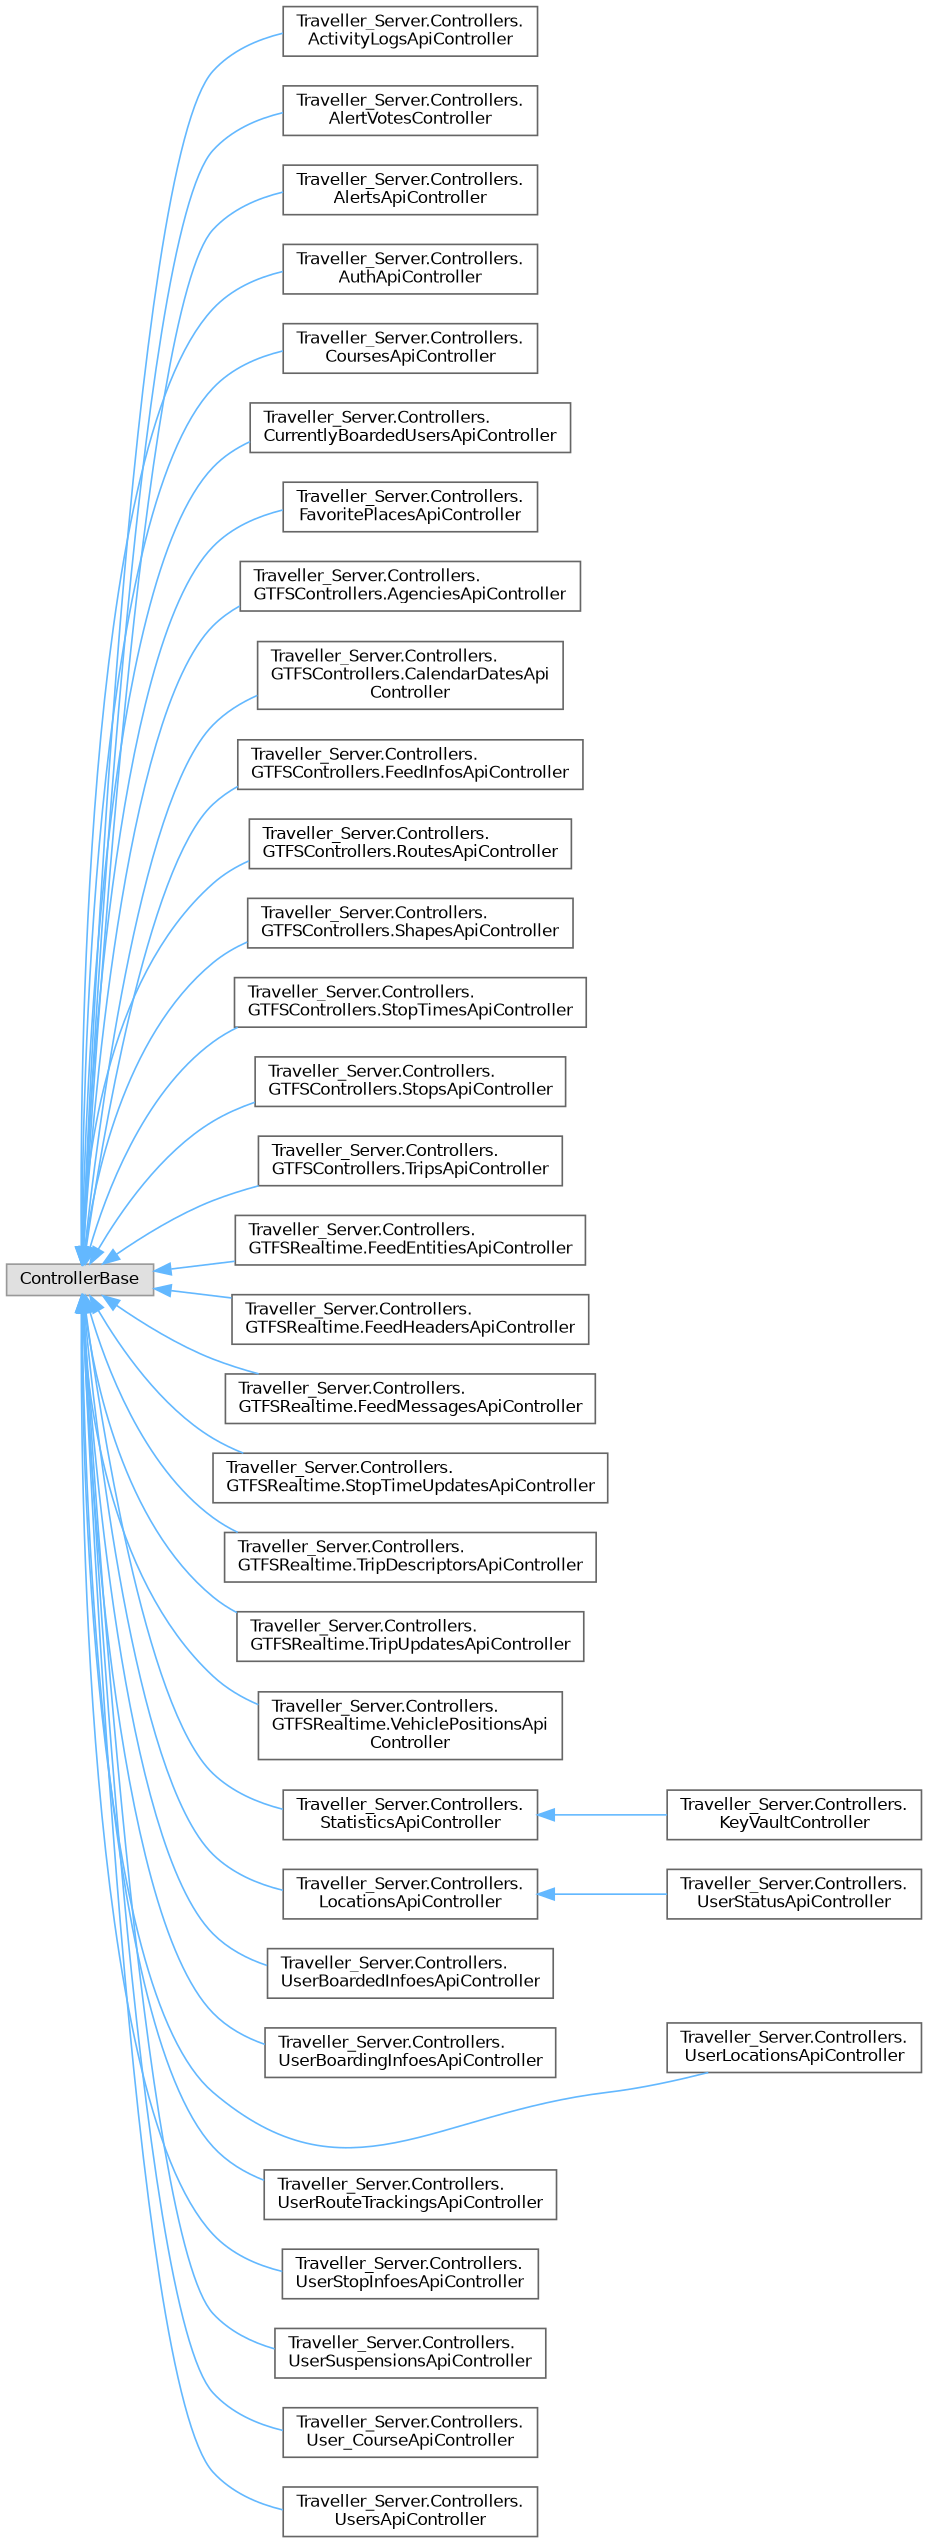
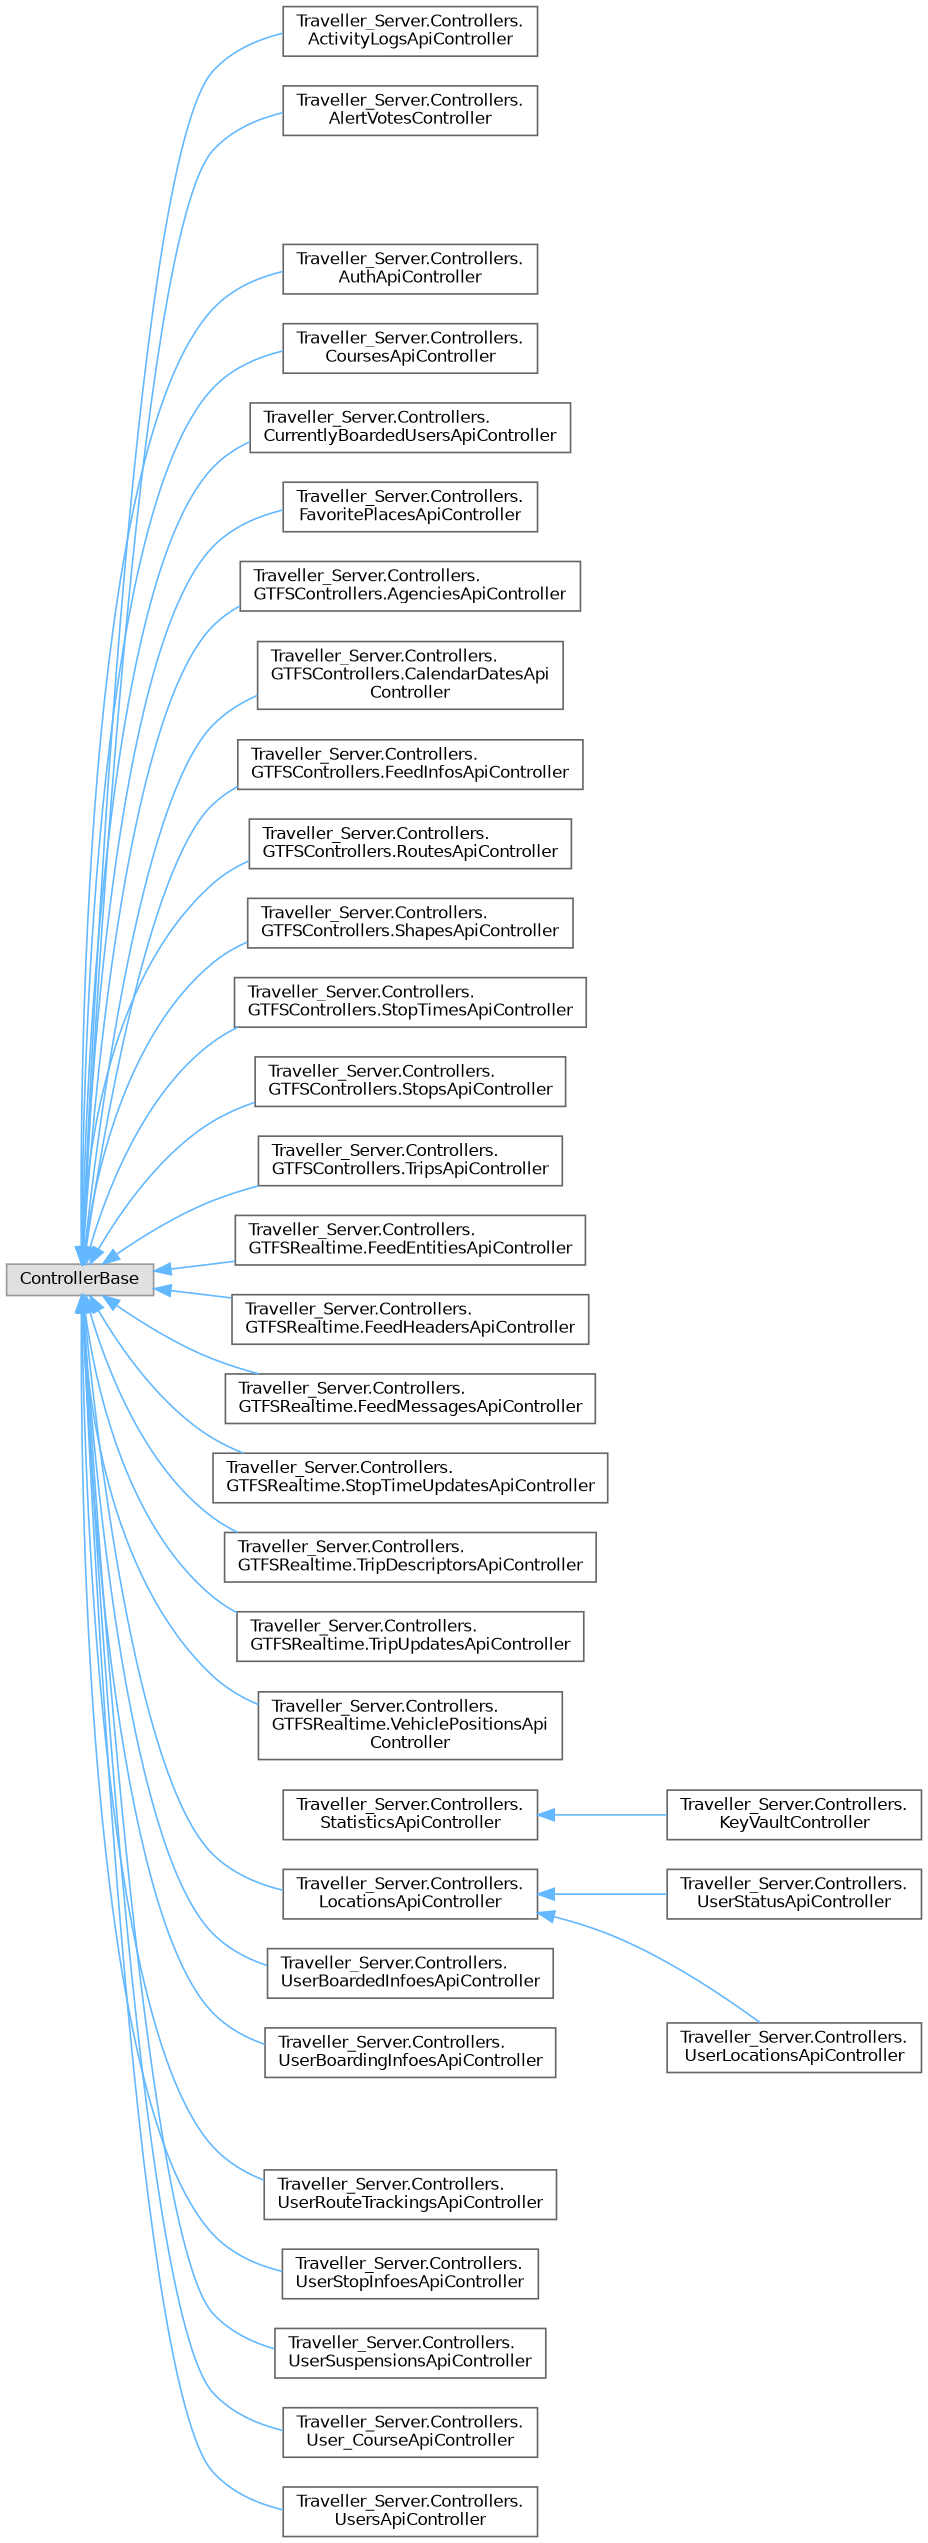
node "Traveller_Server.Controllers. AlertsApiController": removed
edge "Traveller_Server.Controllers. StatisticsApiController" -> "ControllerBase": removed
edge "Traveller_Server.Controllers. UserLocationsApiController" -> "ControllerBase": now "Traveller_Server.Controllers. UserLocationsApiController" -> "Traveller_Server.Controllers. LocationsApiController"
